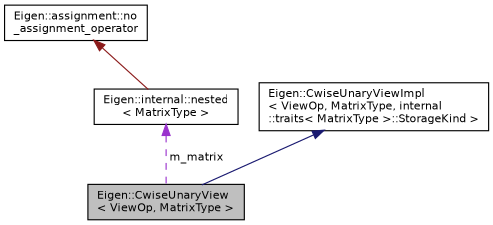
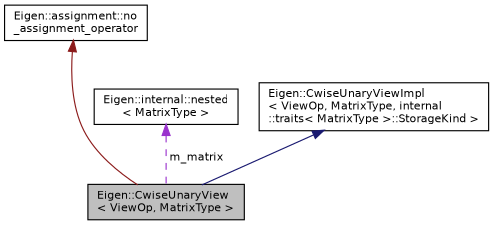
edge "Eigen::internal::nested < MatrixType >" -> "Eigen::assignment::no _assignment_operator": now "Eigen::CwiseUnaryView < ViewOp, MatrixType >" -> "Eigen::assignment::no _assignment_operator"
